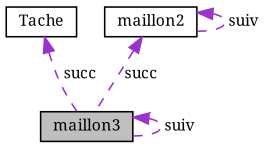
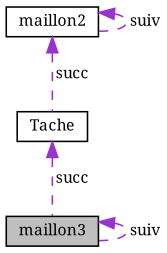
edge "maillon3" -> "maillon2": now "Tache" -> "maillon2"
